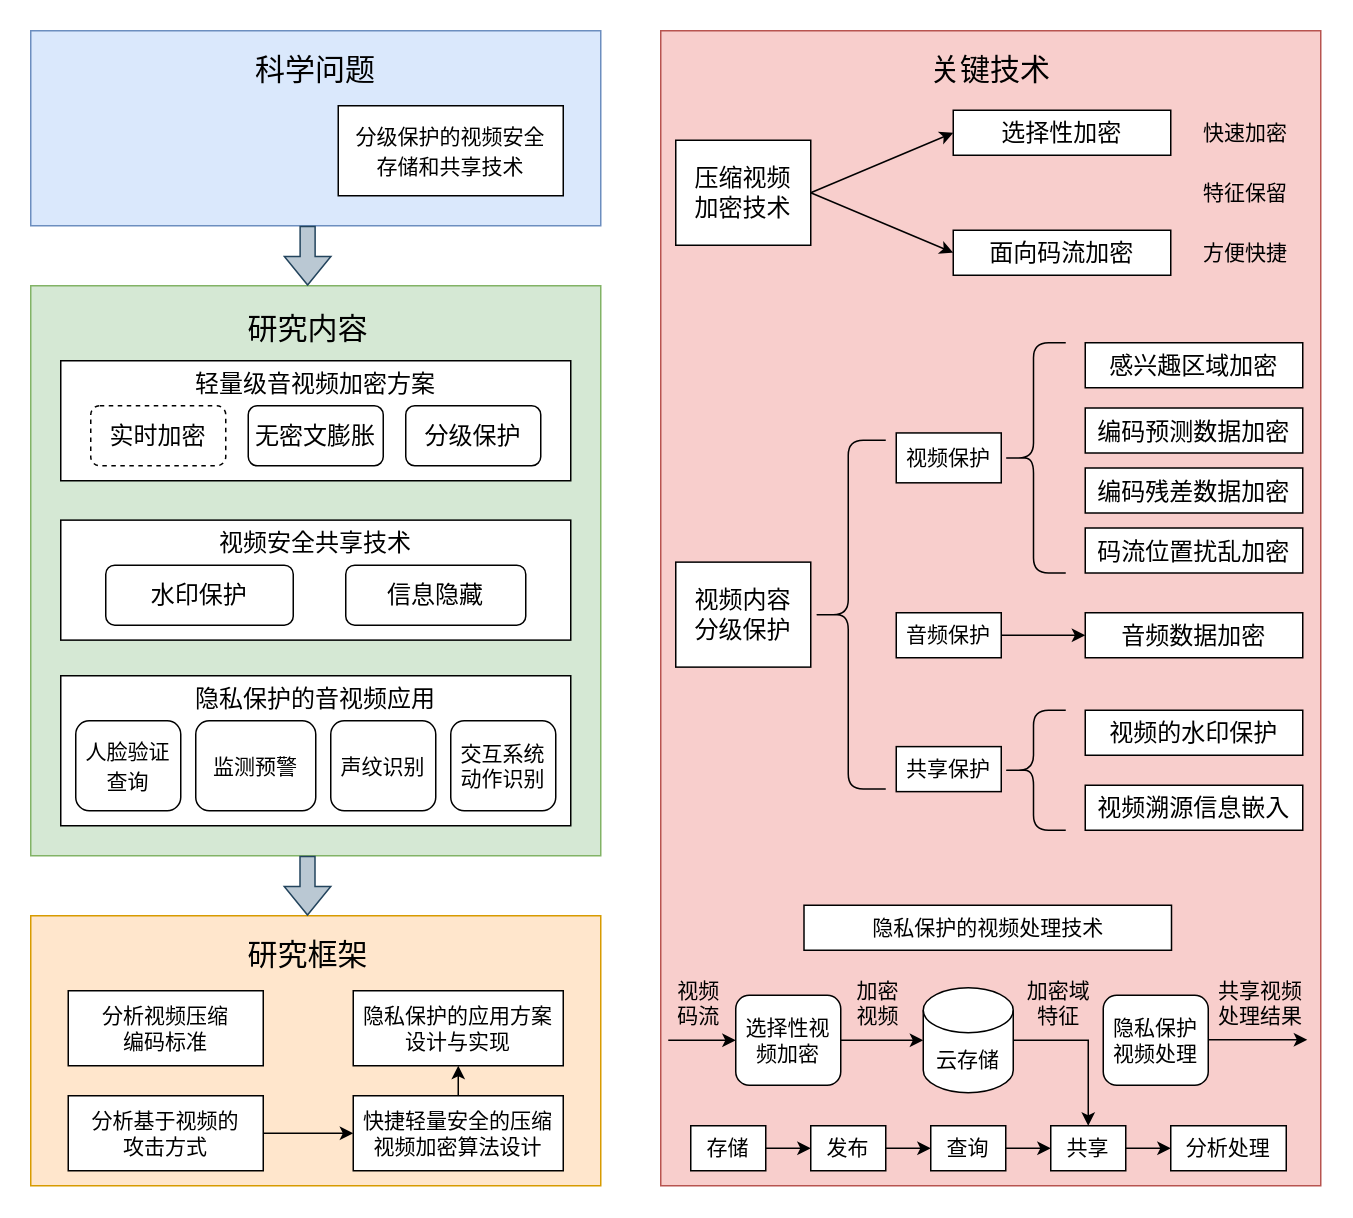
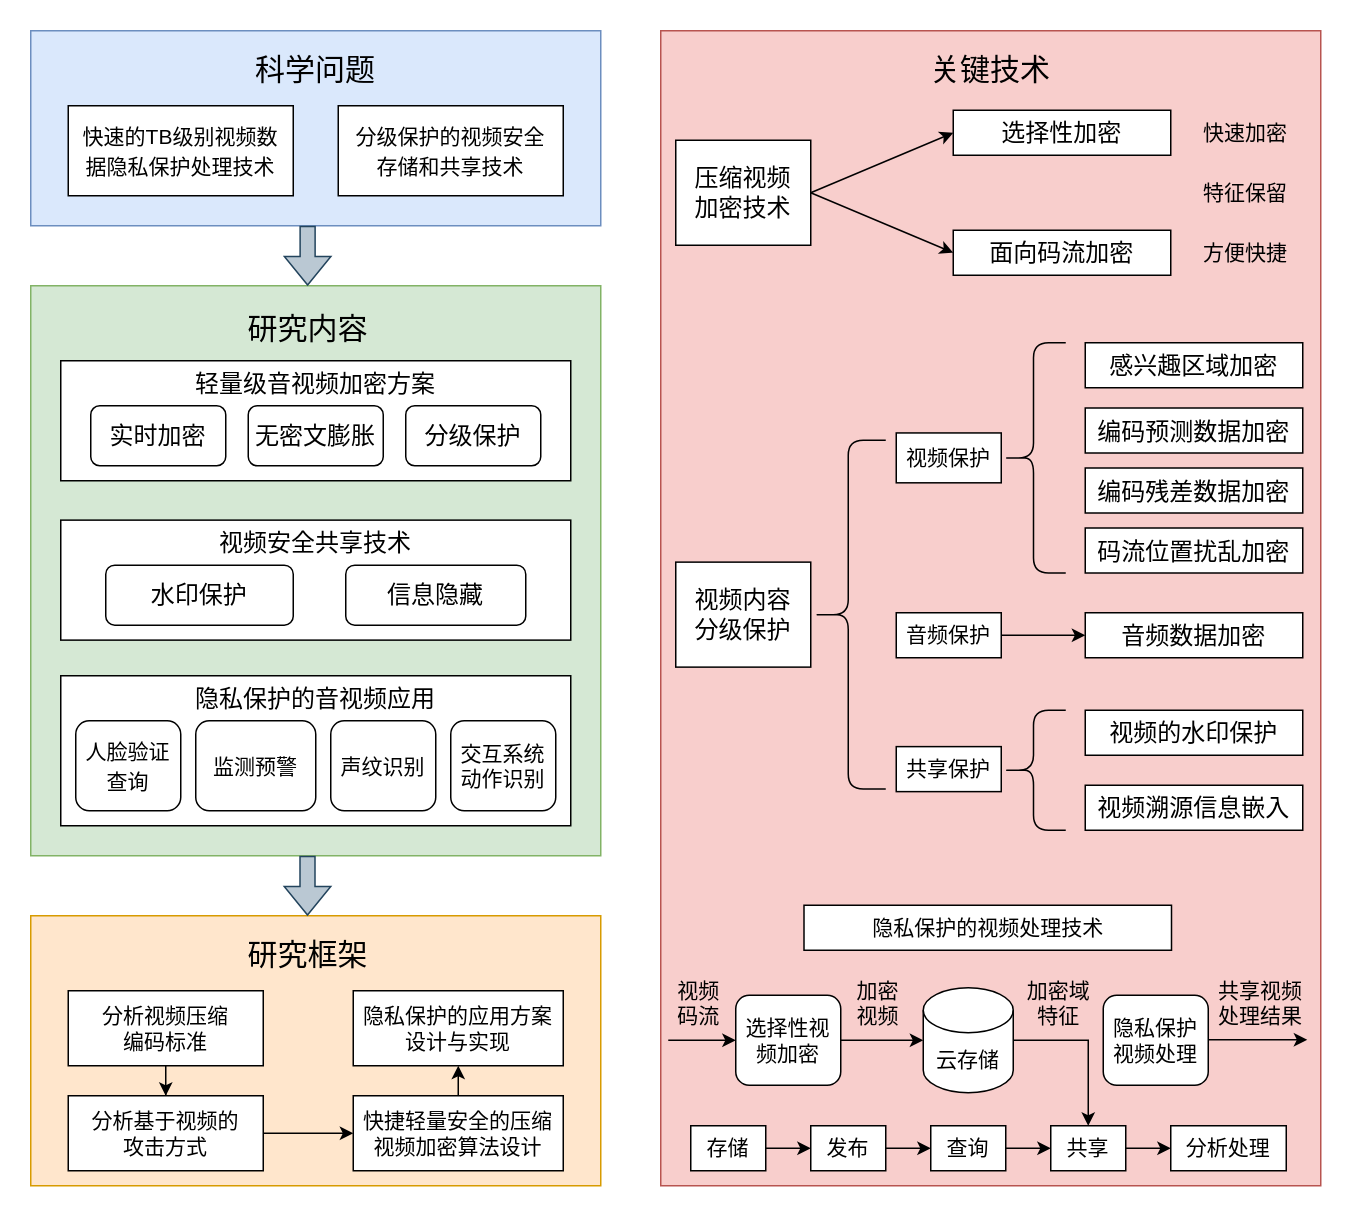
node "快速的TB级别视频数 据隐私保护处理技术": added
node "实时加密": style dashed -> solid
edge "分析视频压缩 编码标准" -> "分析基于视频的 攻击方式": added
